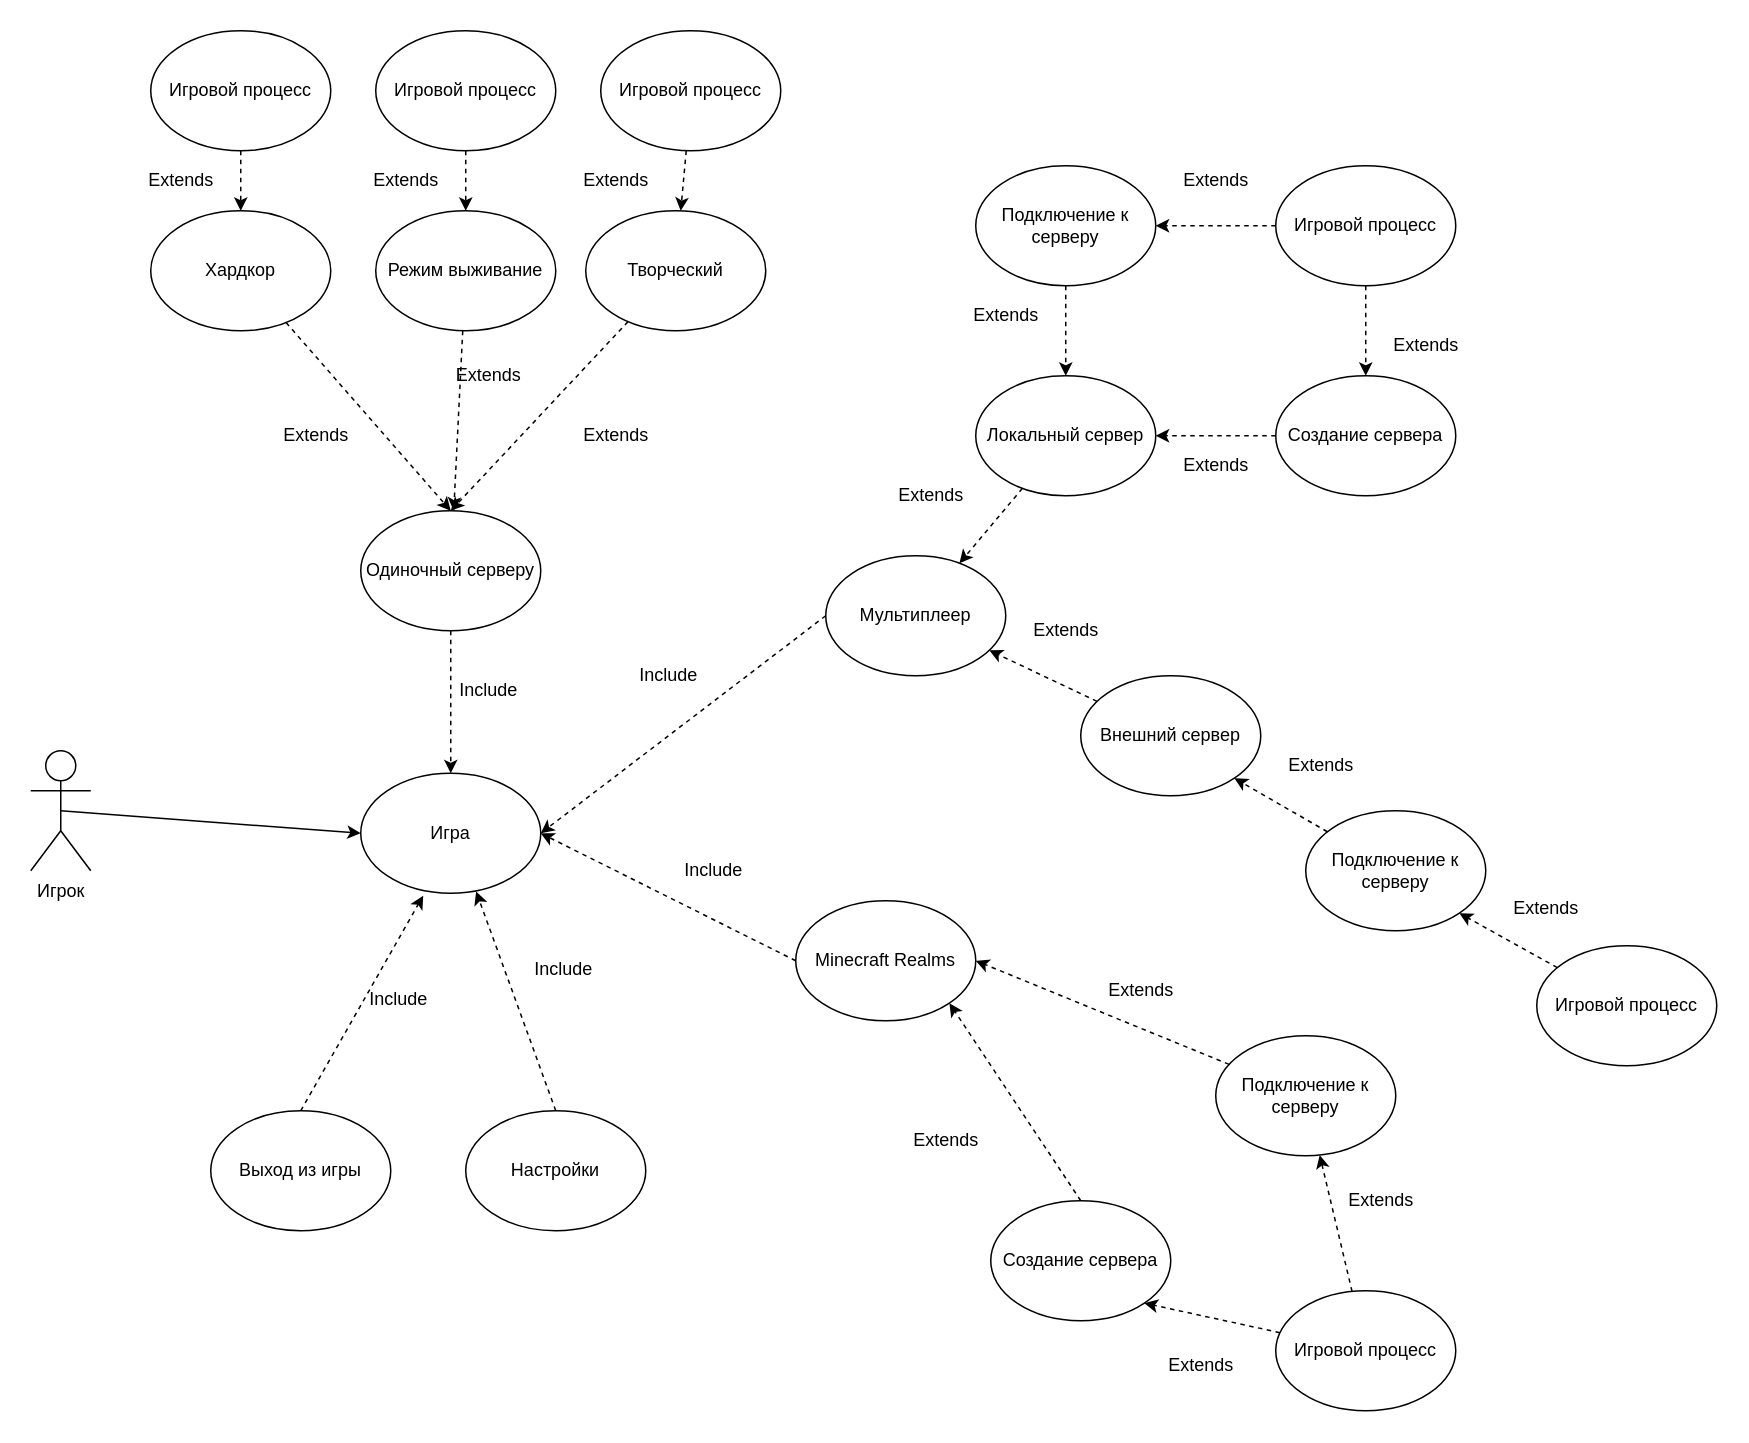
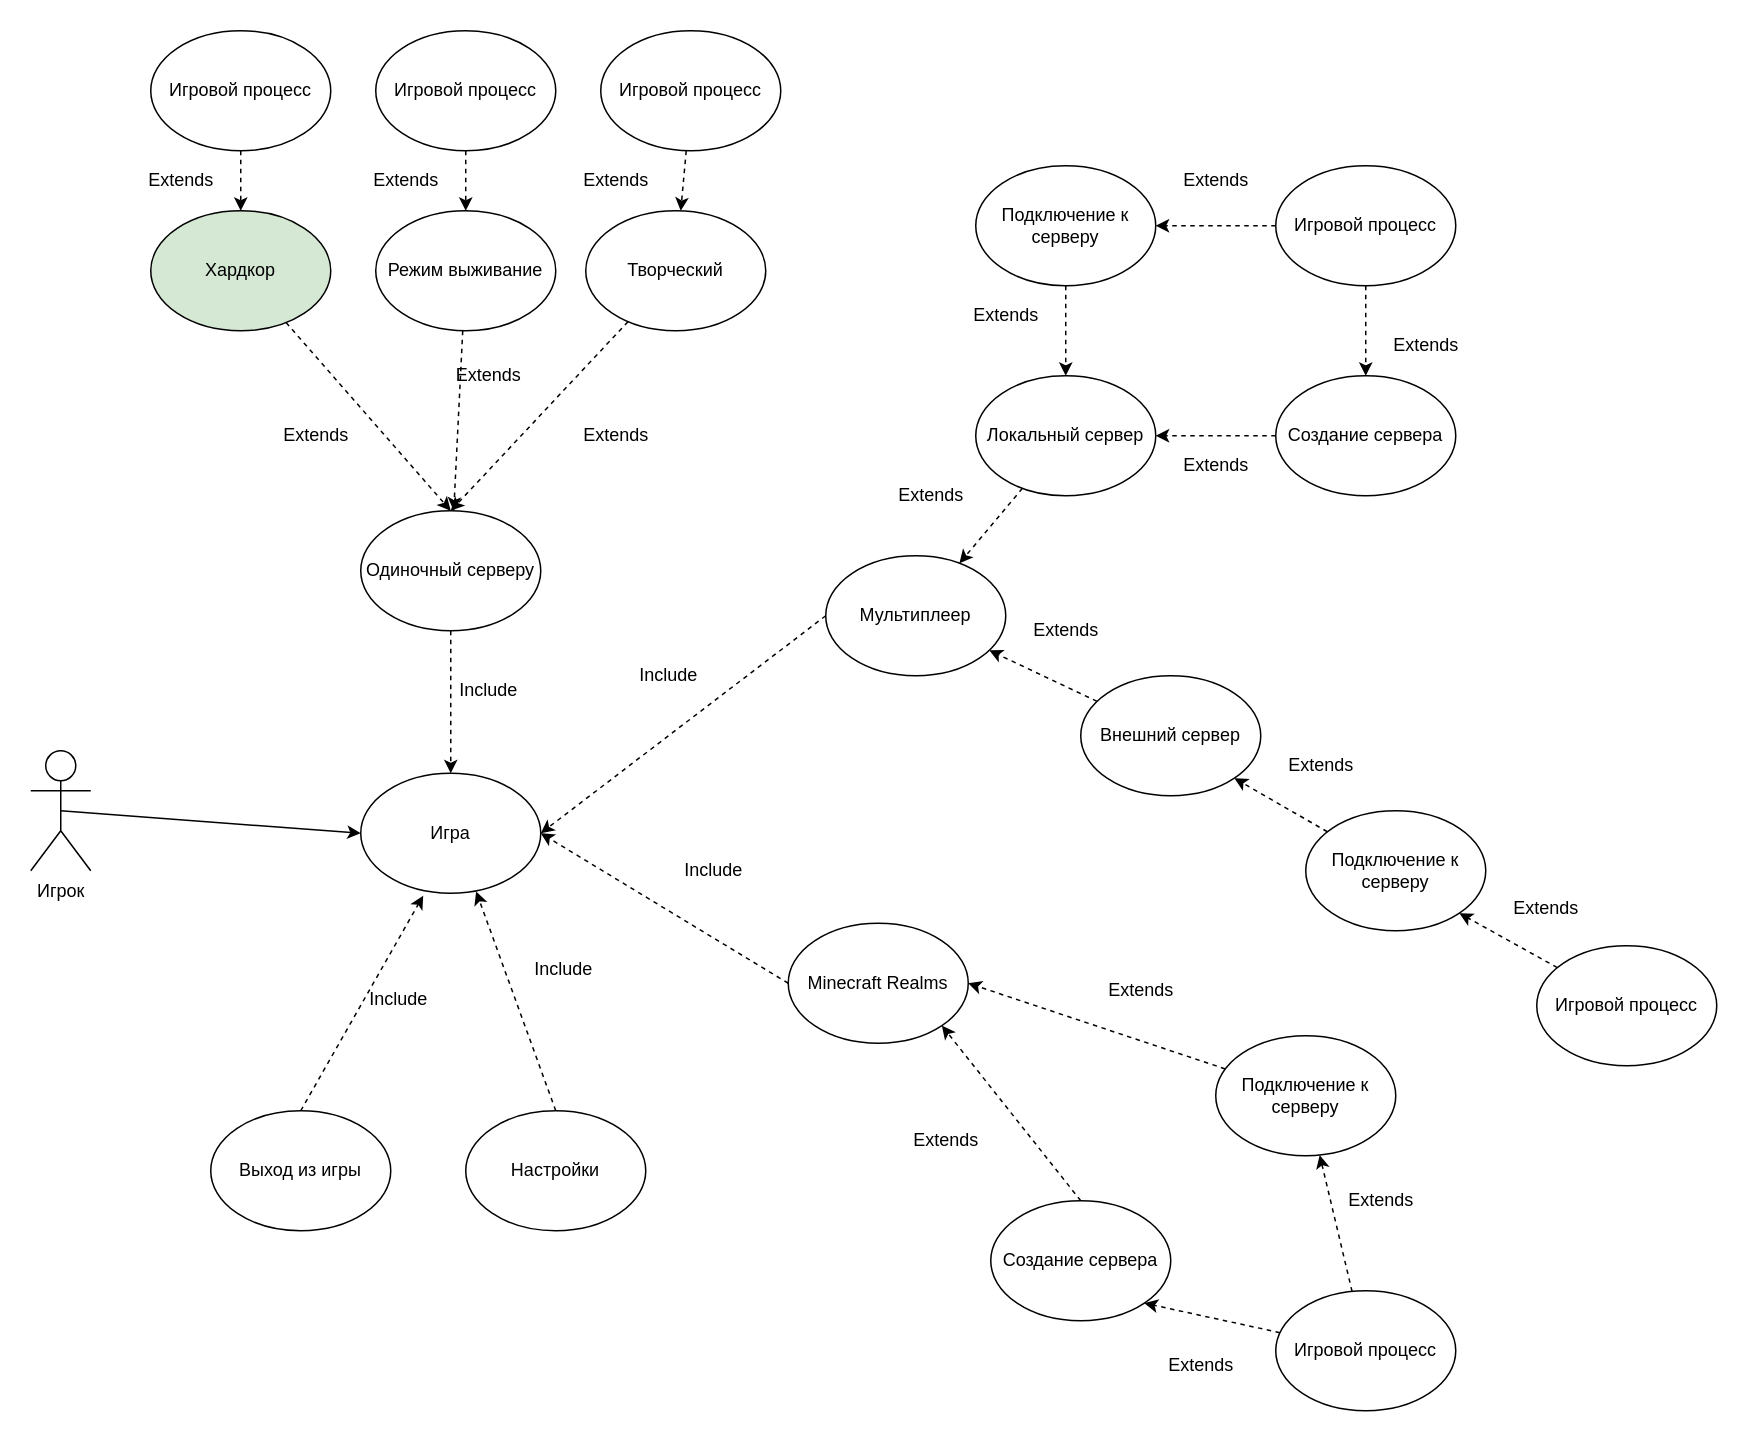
node "Хардкор": fillcolor #ffffff -> #d5e8d4
node "Minecraft Realms": moved (886, 961) -> (878, 983)
